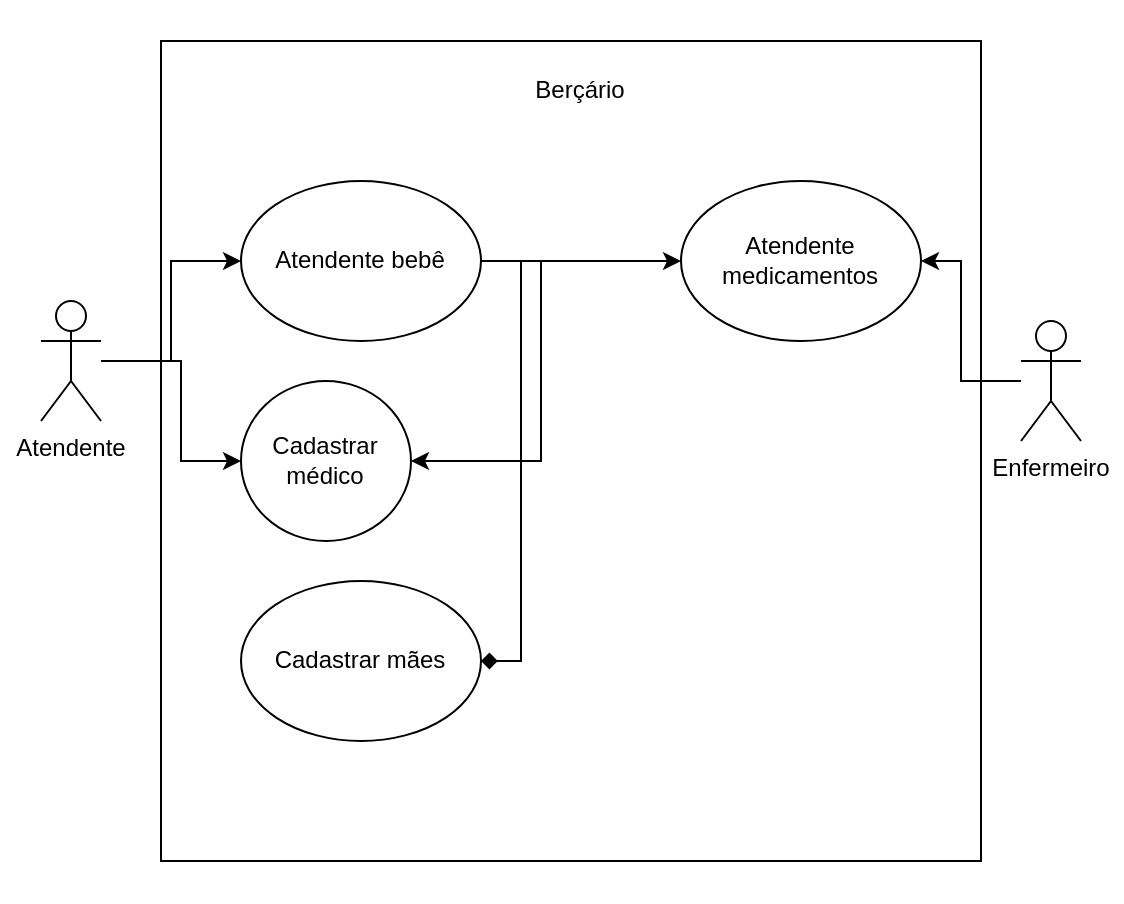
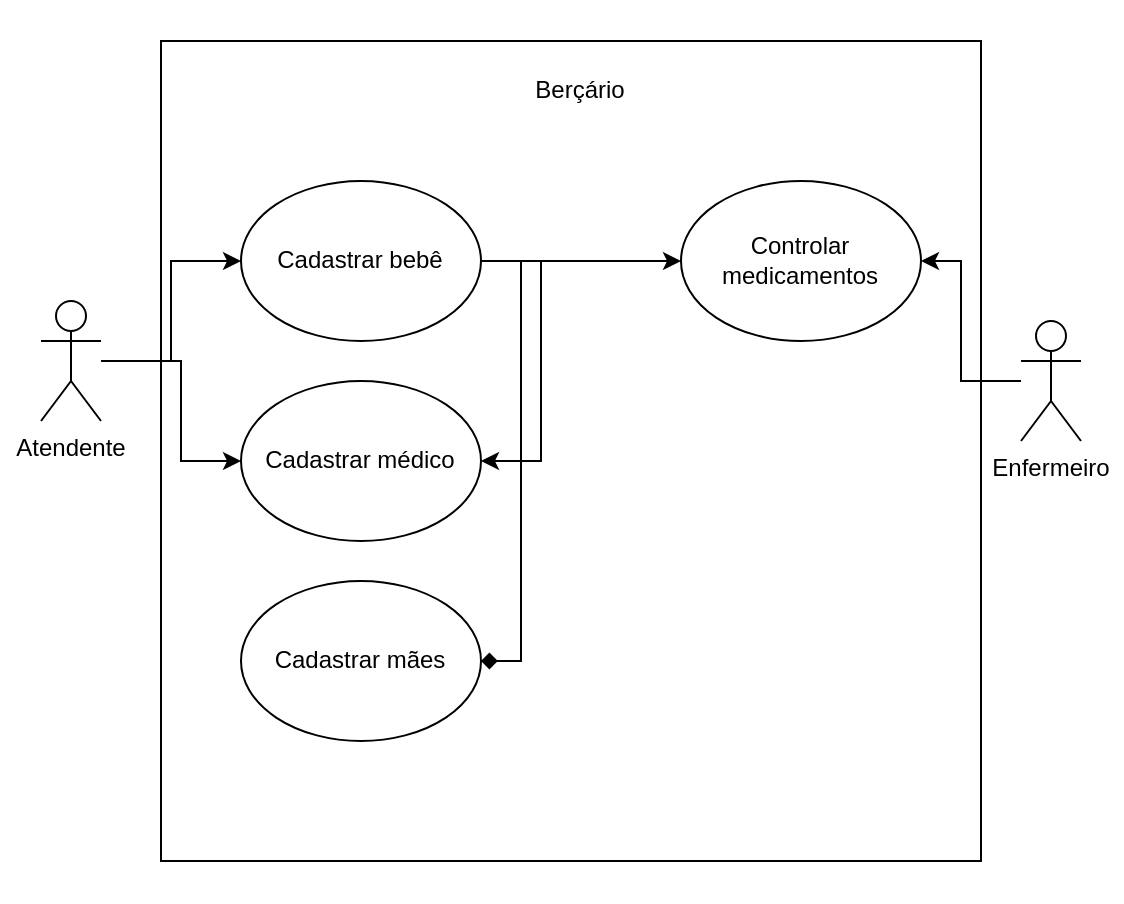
node "Atendente bebê": label "Atendente bebê" -> "Cadastrar bebê"
node "Atendente medicamentos": label "Atendente medicamentos" -> "Controlar medicamentos"
node "Cadastrar médico": size 170x160 -> 240x160
